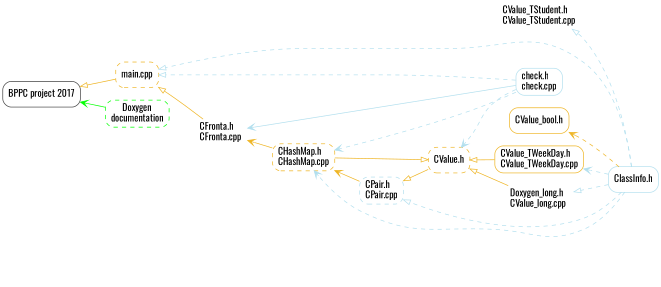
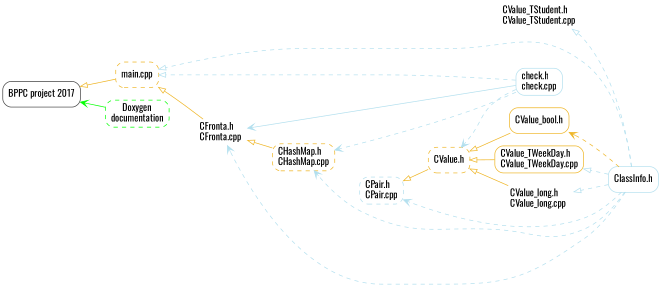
edge "CHashMap.h CHashMap.cpp" -> "CFronta.h CFronta.cpp": arrowhead vee -> onormal
edge "CHashMap.h CHashMap.cpp" -> "CValue.h": now "CValue_bool.h" -> "CValue.h"
edge "ClassInfo.h" -> "CValue_TWeekDay.h CValue_TWeekDay.cpp": arrowhead vee -> onormal
edge "CPair.h CPair.cpp" -> "CHashMap.h CHashMap.cpp": removed
node "Doxygen_long.h CValue_long.cpp": label "Doxygen_long.h CValue_long.cpp" -> "CValue_long.h CValue_long.cpp"
edge "ClassInfo.h" -> "CPair.h CPair.cpp": arrowhead onormal -> vee
edge "ClassInfo.h" -> "CFronta.h CFronta.cpp": added
